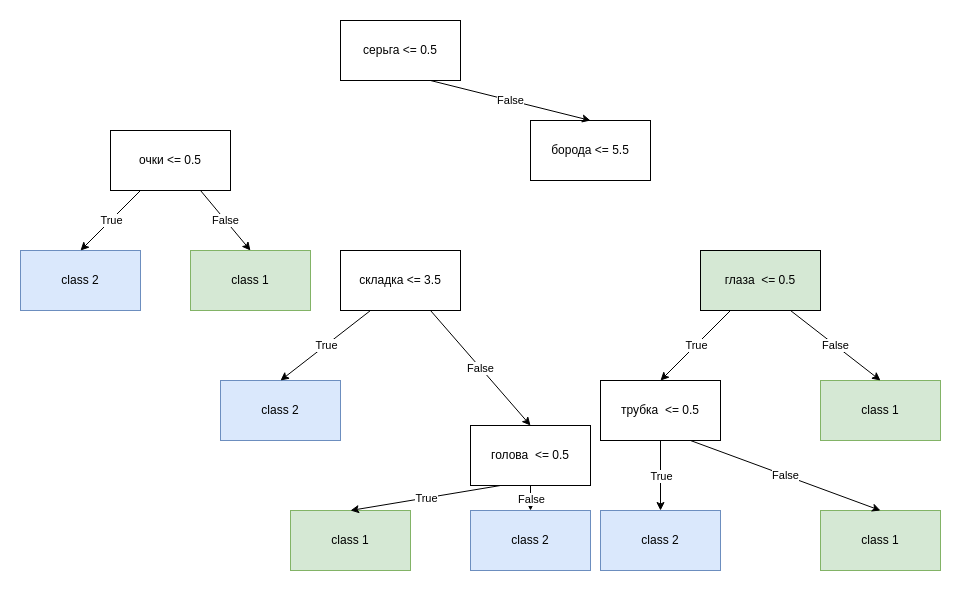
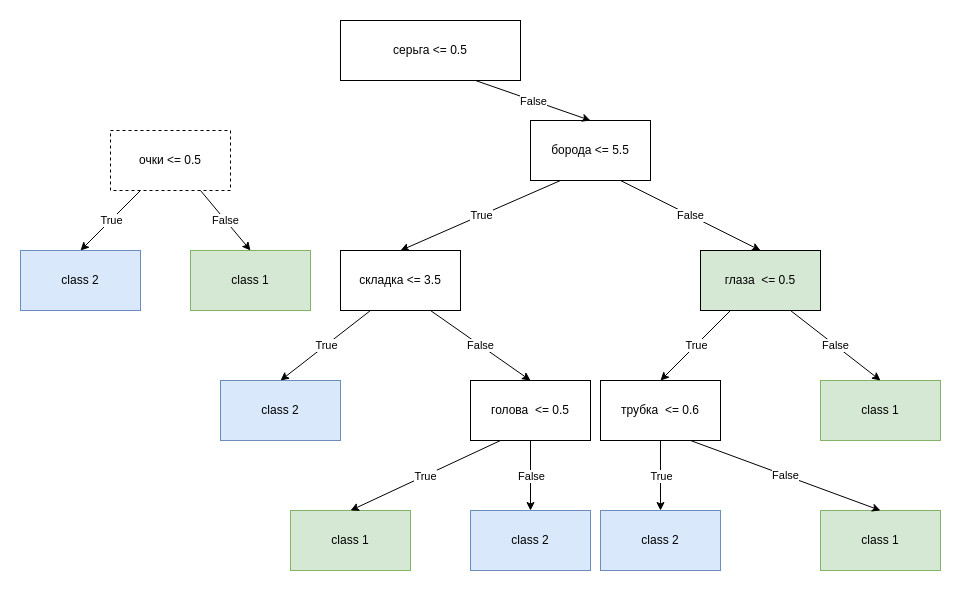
node "серьга <= 0.5": size 120x60 -> 180x60
node "очки <= 0.5": style solid -> dashed
edge "борода <= 5.5" -> "складка <= 3.5": added, label "True"
edge "борода <= 5.5" -> "глаза <= 0.5": added, label "False"
node "трубка <= 0.5": label "трубка <= 0.5" -> "трубка <= 0.6"
node "голова <= 0.5": moved (531, 456) -> (531, 411)
